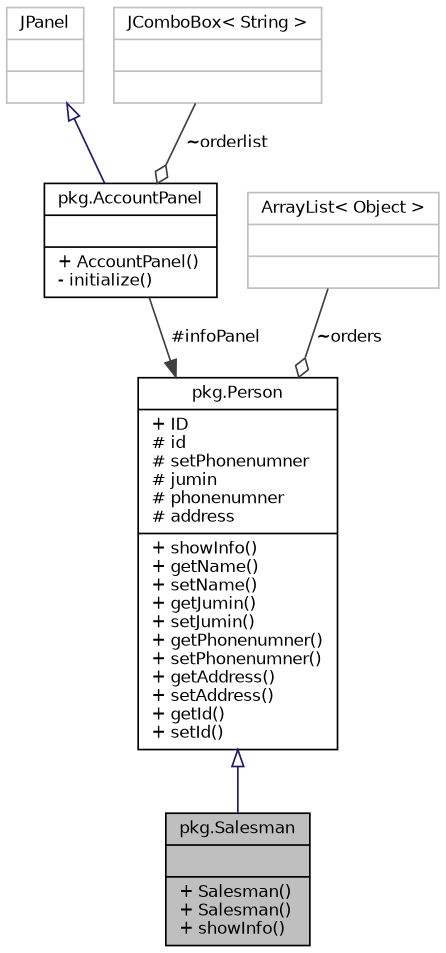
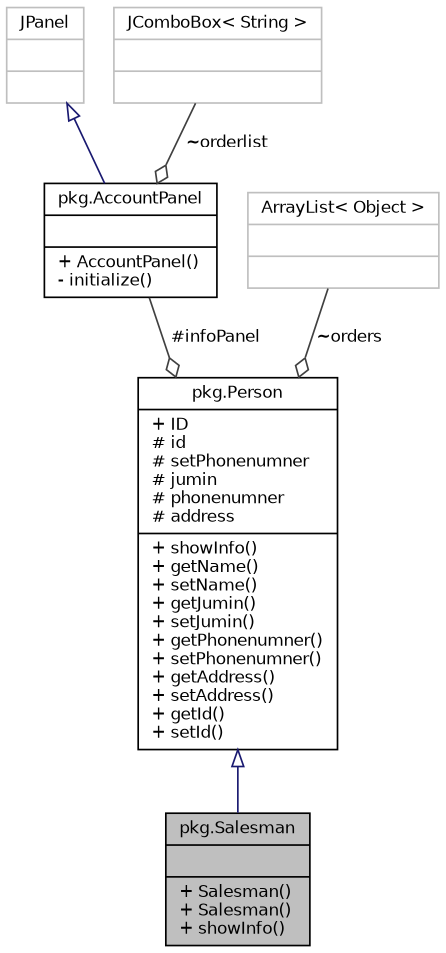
edge "pkg.AccountPanel" -> "pkg.Person": arrowhead normal -> odiamond
